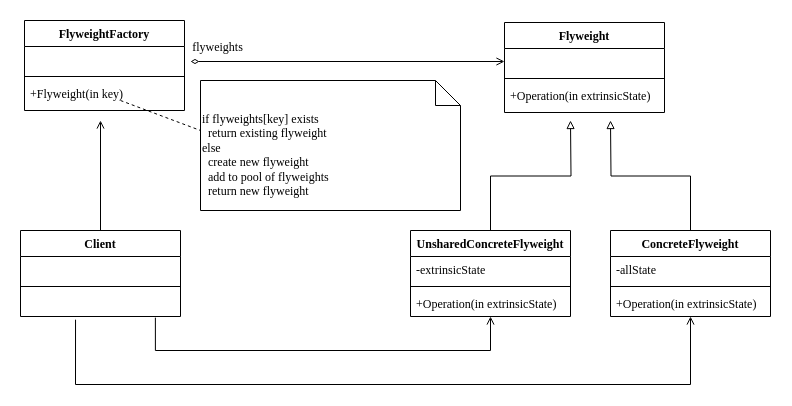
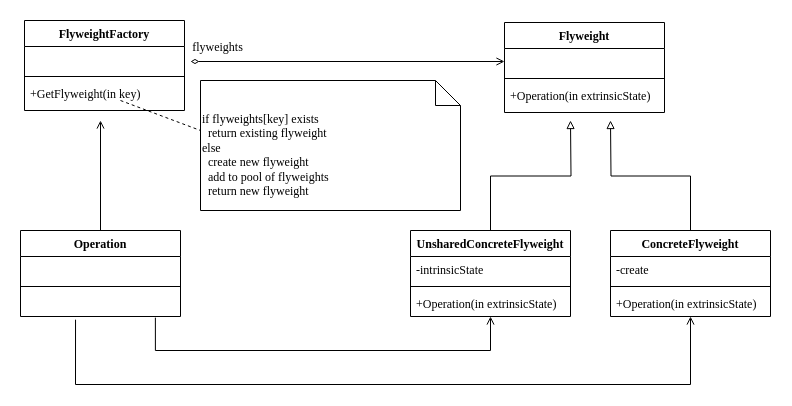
node "+Flyweight(in key)": label "+Flyweight(in key)" -> "+GetFlyweight(in key)"
node "Client": label "Client" -> "Operation"
node "-extrinsicState": label "-extrinsicState" -> "-intrinsicState"
node "-allState": label "-allState" -> "-create"
